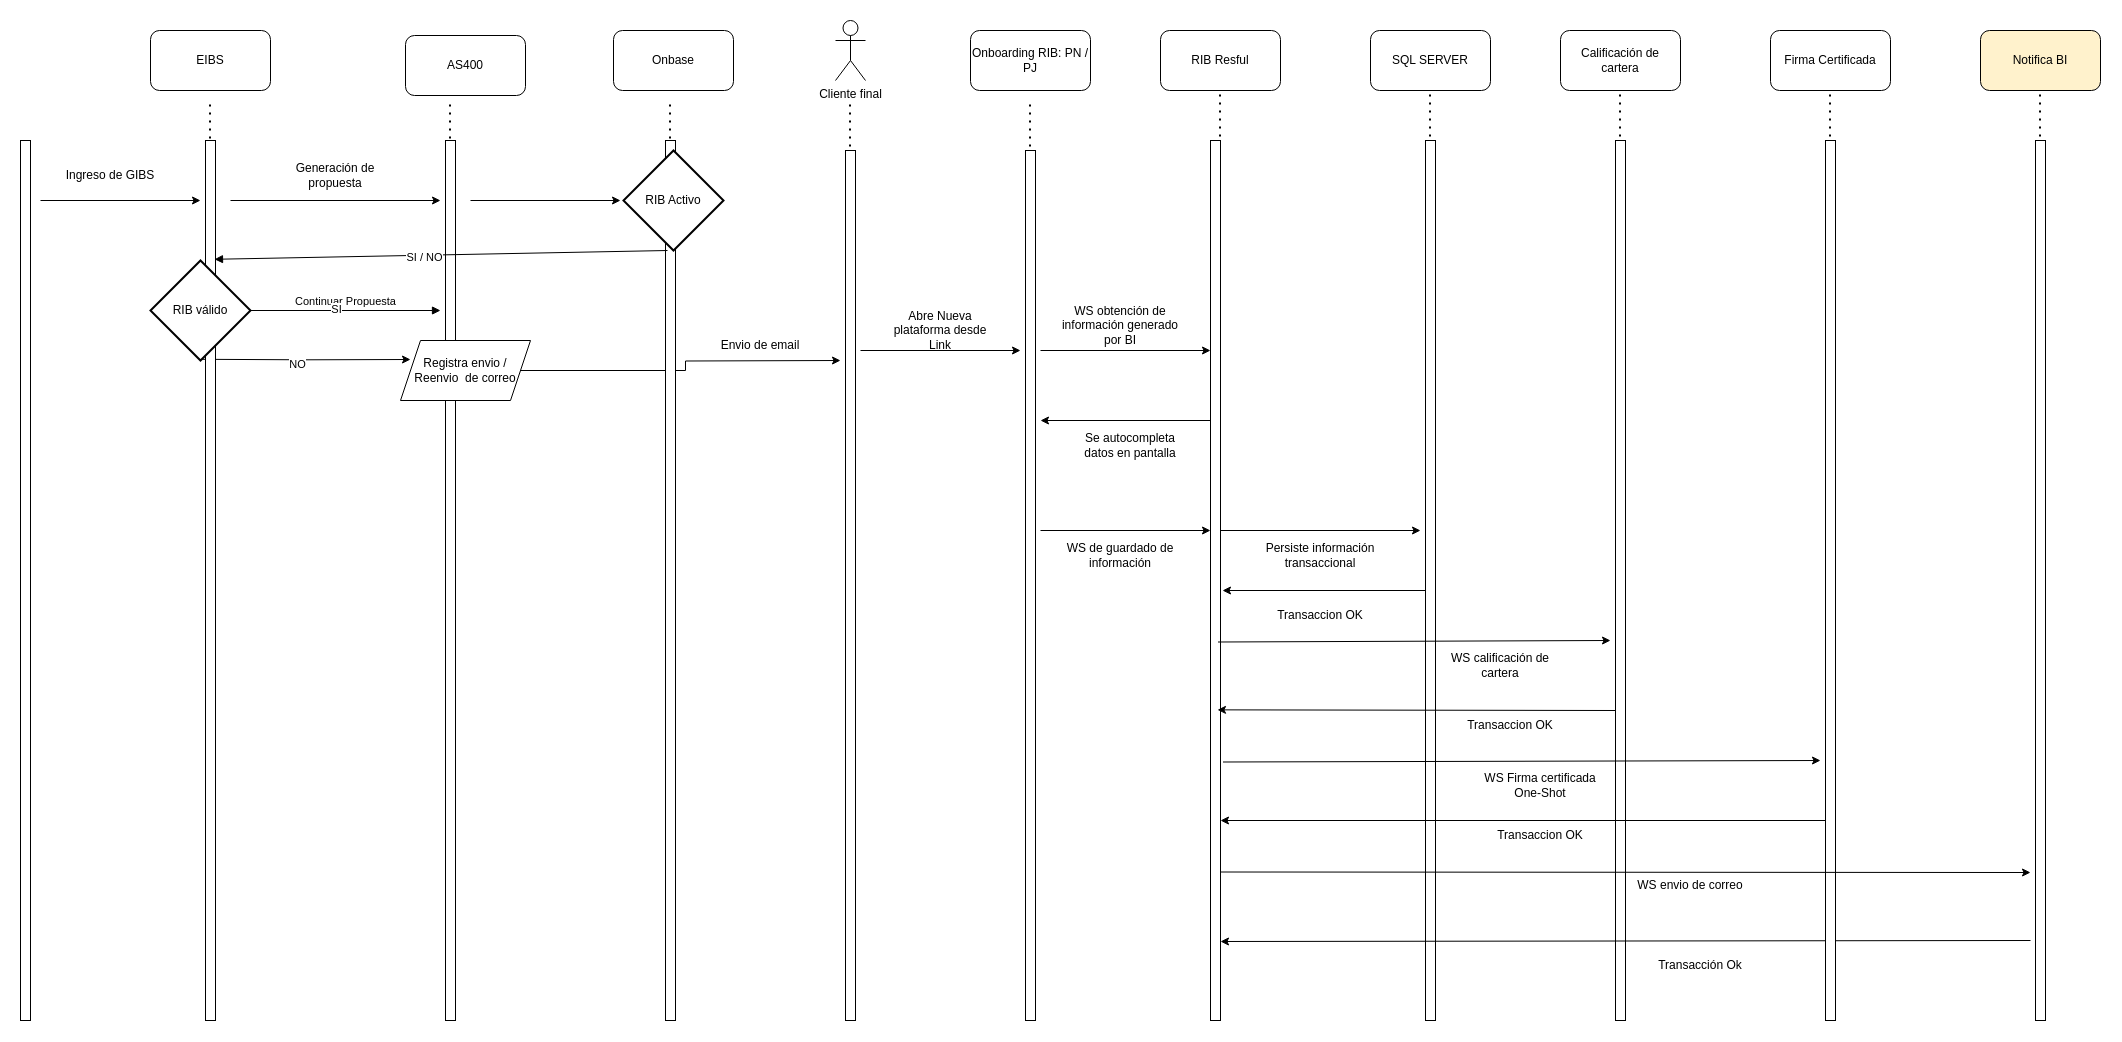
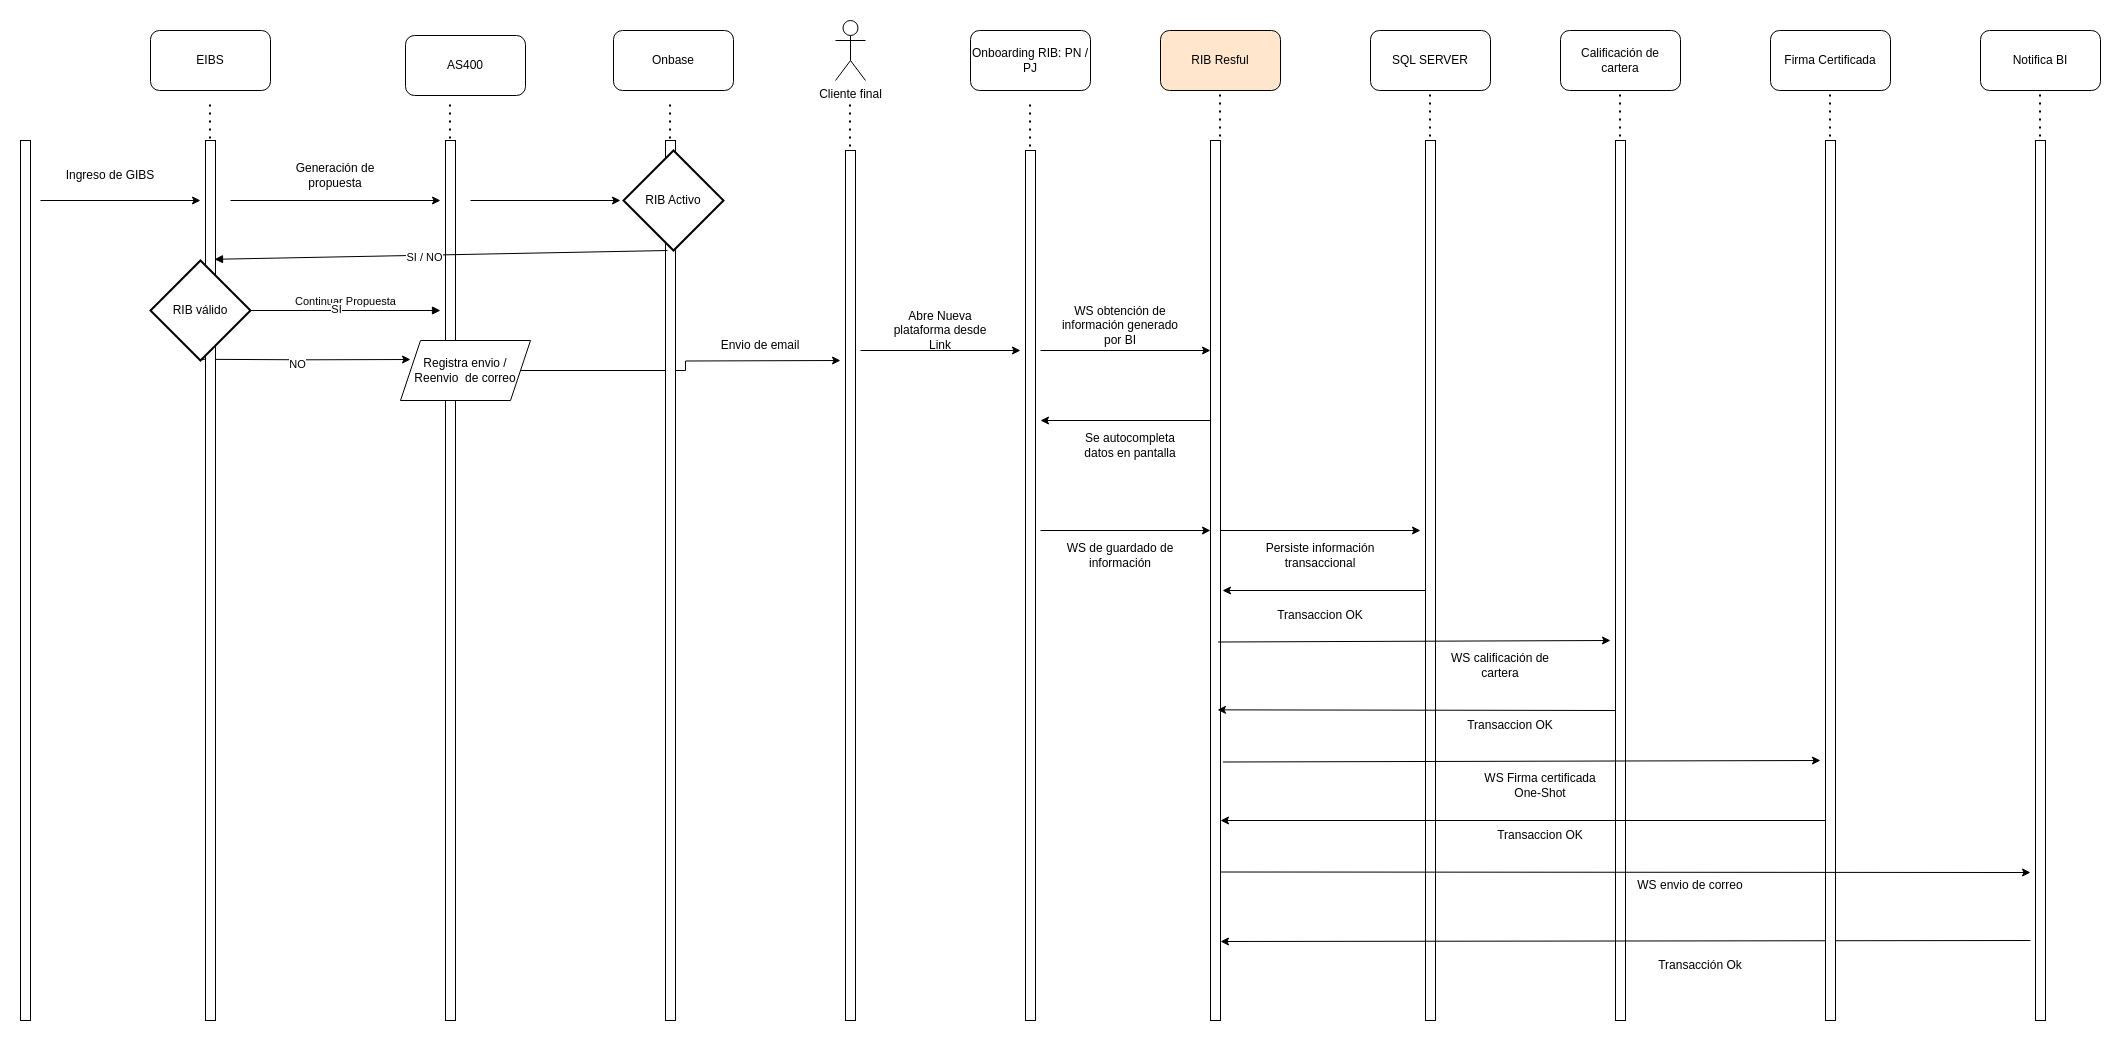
node "RIB Resful": fillcolor #ffffff -> #ffe6cc
node "Notifica BI": fillcolor #fff2cc -> #ffffff
